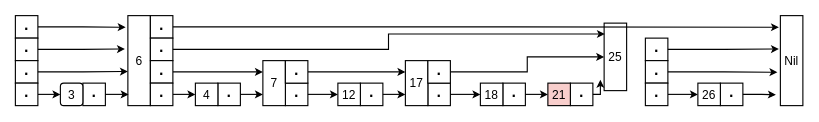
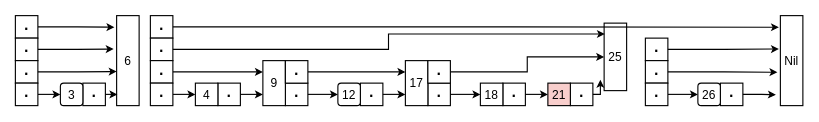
node "6": moved (139, 60) -> (128, 60)
node "7": label "7" -> "9"
node "12": shape rectangle -> rounded rectangle
node "26": shape rectangle -> rounded rectangle
